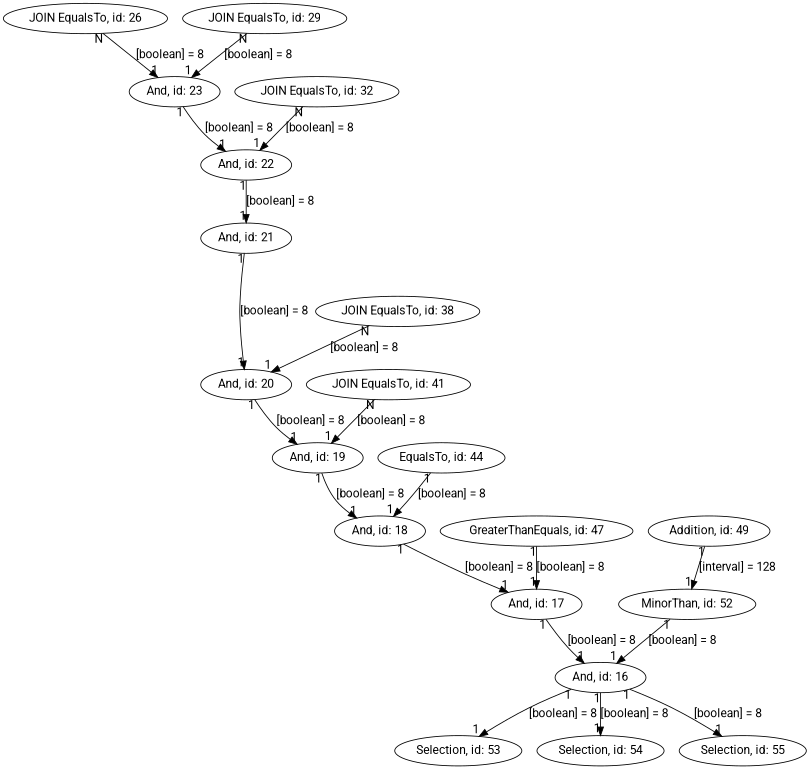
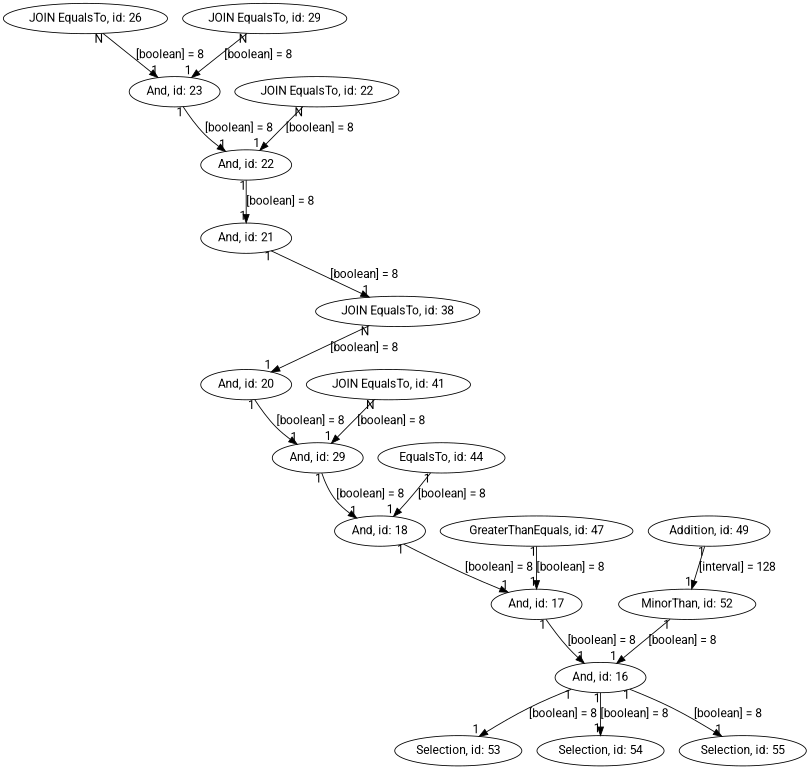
node "JOIN EqualsTo, id: 32": label "JOIN EqualsTo, id: 32" -> "JOIN EqualsTo, id: 22"
edge "And, id: 21" -> "And, id: 20": now "And, id: 21" -> "JOIN EqualsTo, id: 38"
node "And, id: 19": label "And, id: 19" -> "And, id: 29"
